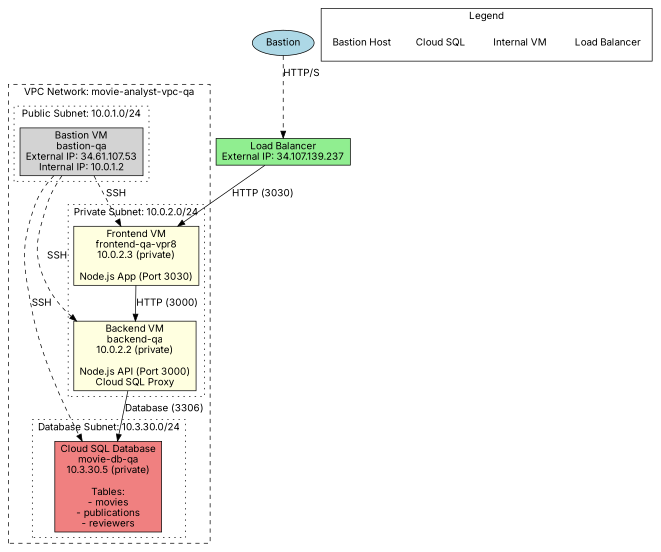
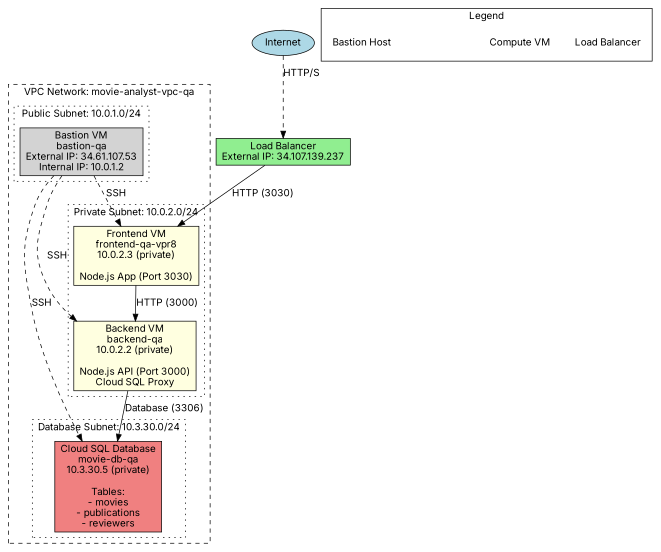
node "Bastion": label "Bastion" -> "Internet"
node "Cloud SQL": removed
node "Internal VM": label "Internal VM" -> "Compute VM"
